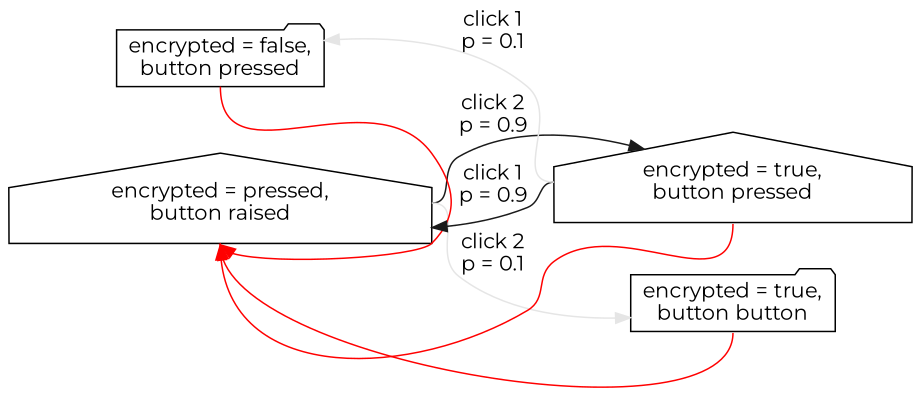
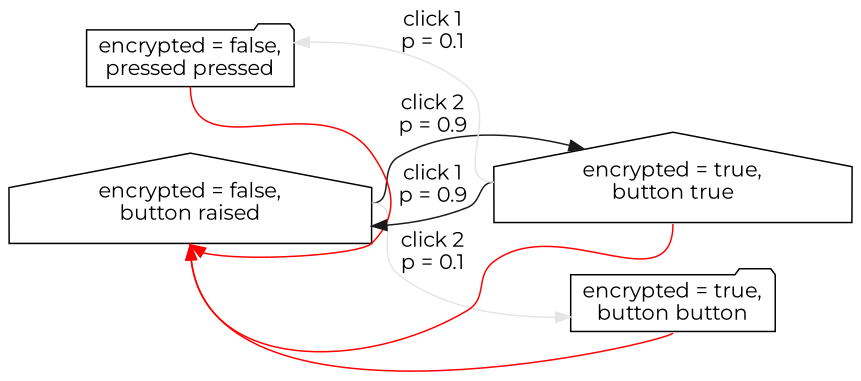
node "encrypted = false, button pressed": label "encrypted = false, button pressed" -> "encrypted = false, pressed pressed"
node "encrypted = true, button pressed": label "encrypted = true, button pressed" -> "encrypted = true, button true"
node "encrypted = pressed, button raised": label "encrypted = pressed, button raised" -> "encrypted = false, button raised"
